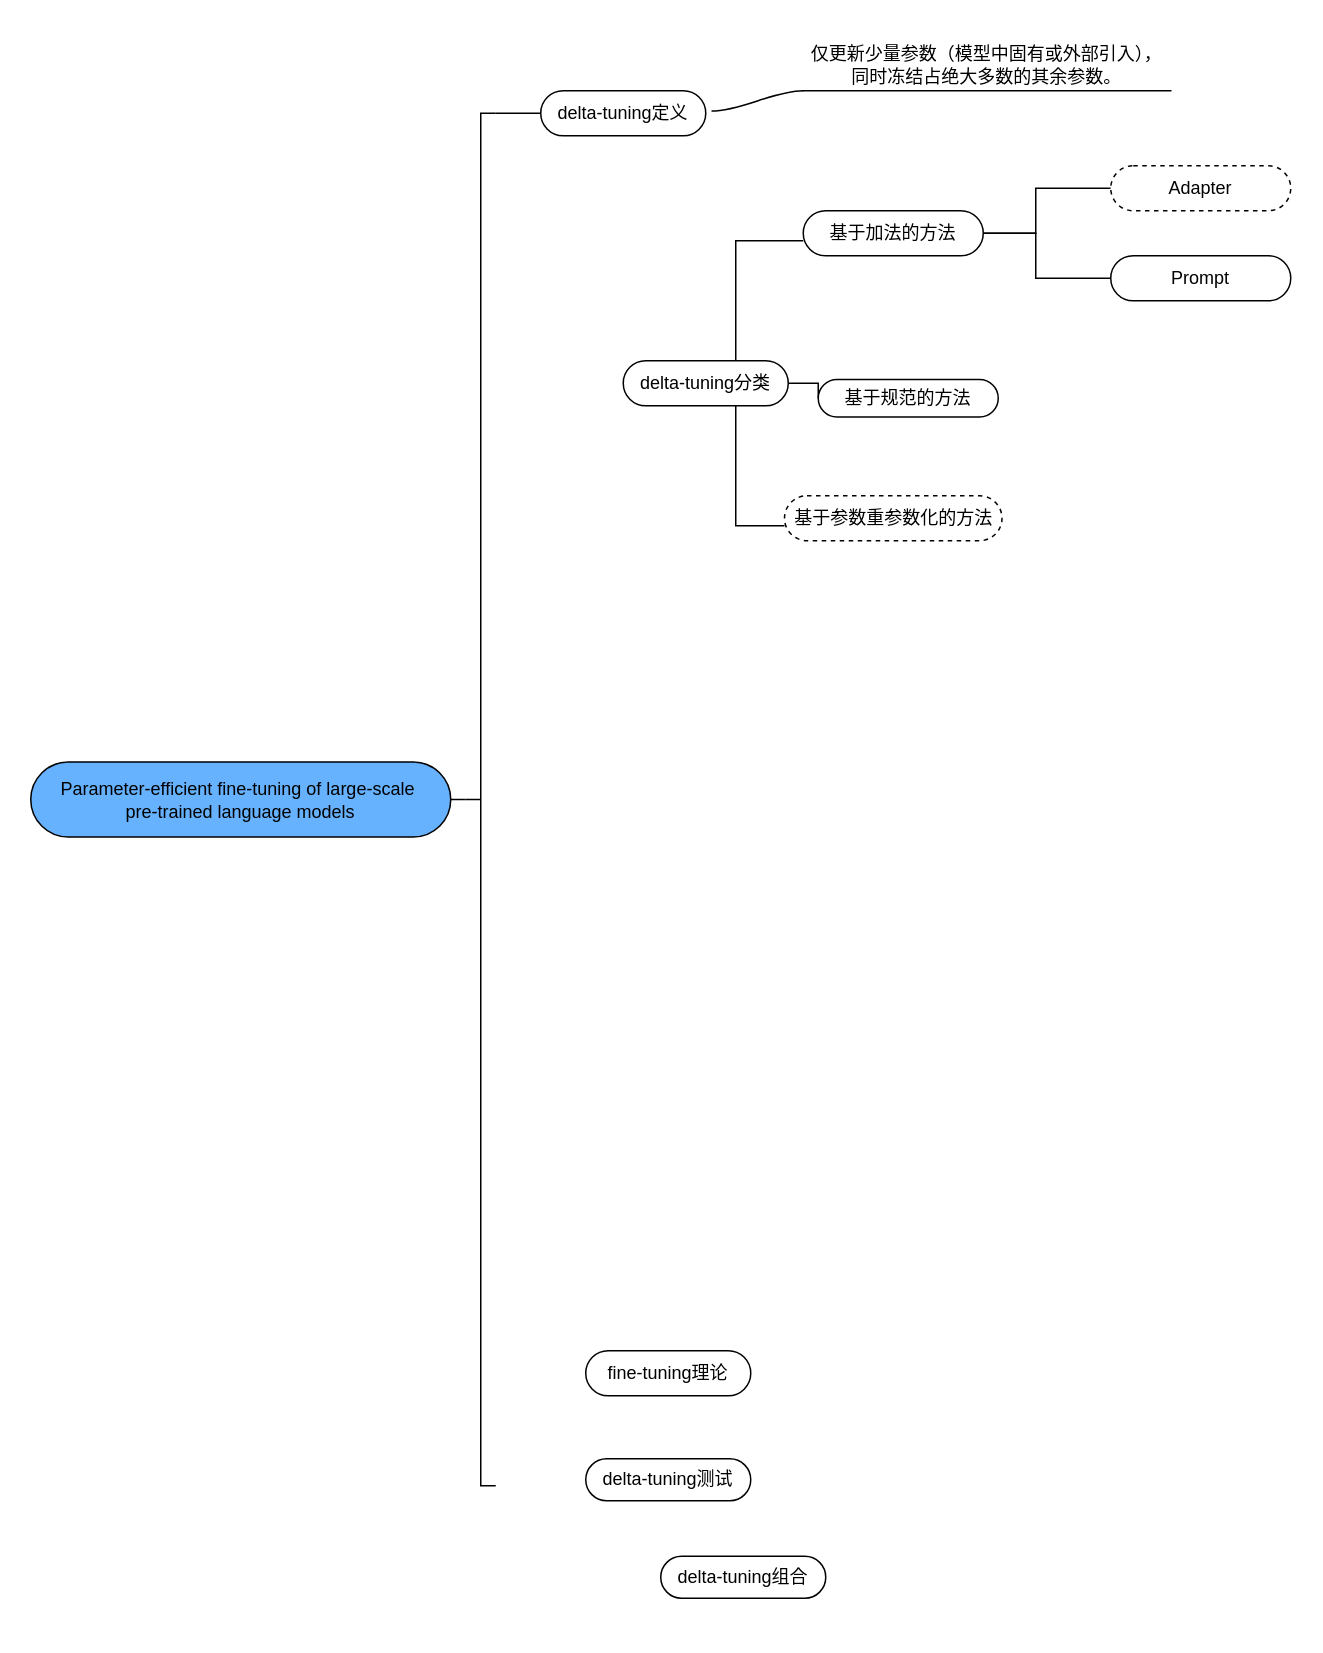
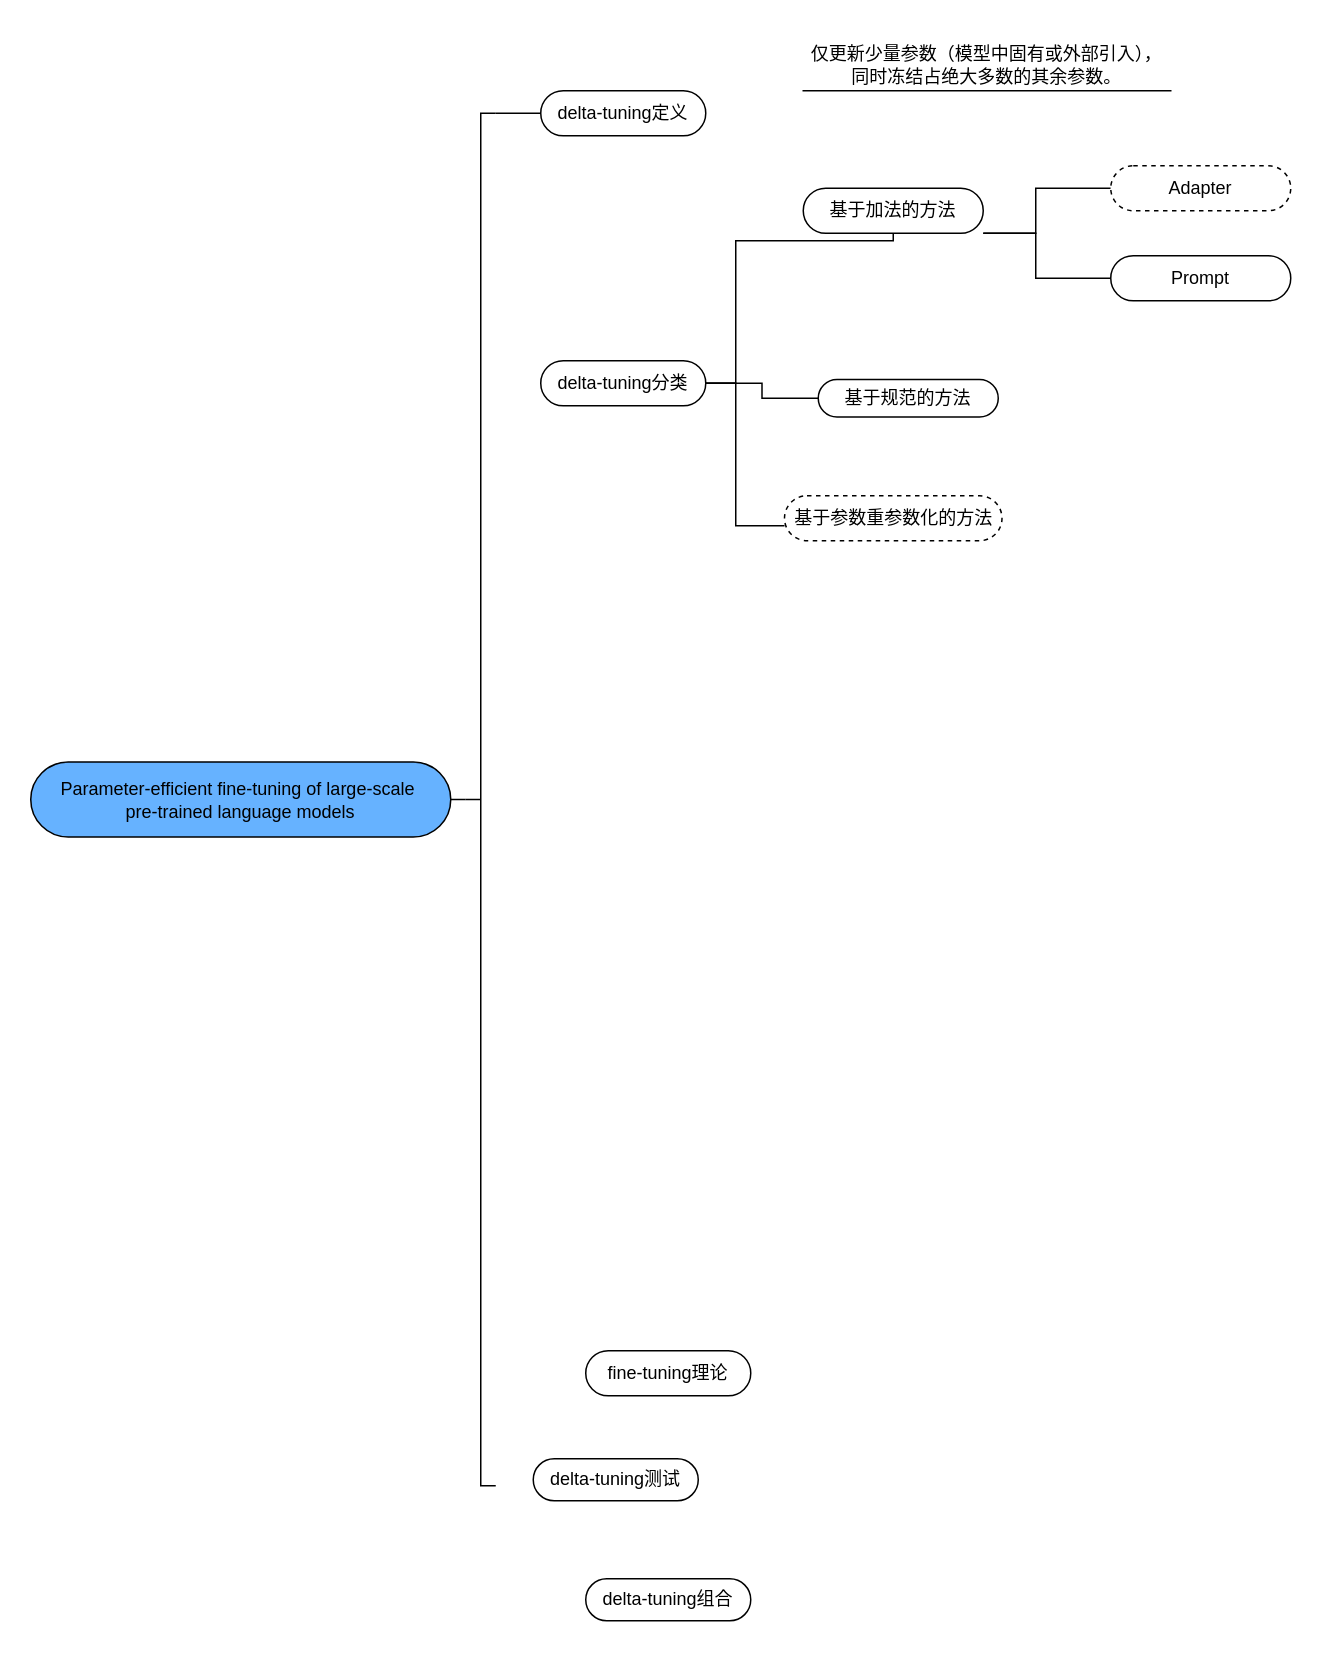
edge "仅更新少量参数（模型中固有或外部引入）， 同时冻结占绝大多数的其余参数。" -- "delta-tuning定义": removed
node "基于加法的方法": moved (893, 233) -> (893, 211)
node "delta-tuning分类": moved (706, 383) -> (623, 383)
node "delta-tuning测试": moved (668, 1480) -> (616, 1480)
node "delta-tuning组合": moved (743, 1577) -> (668, 1600)
